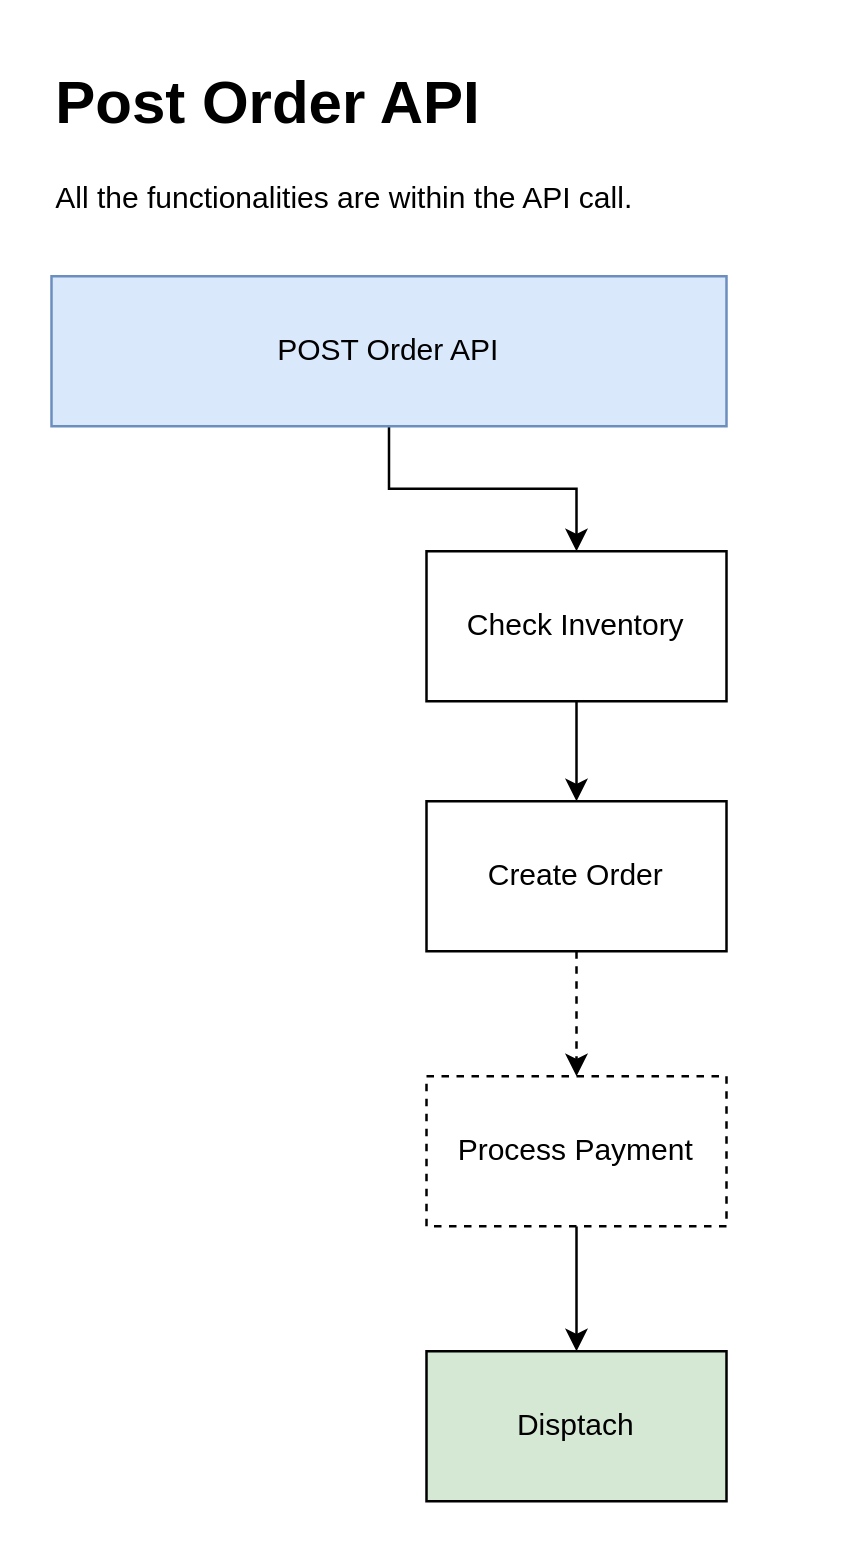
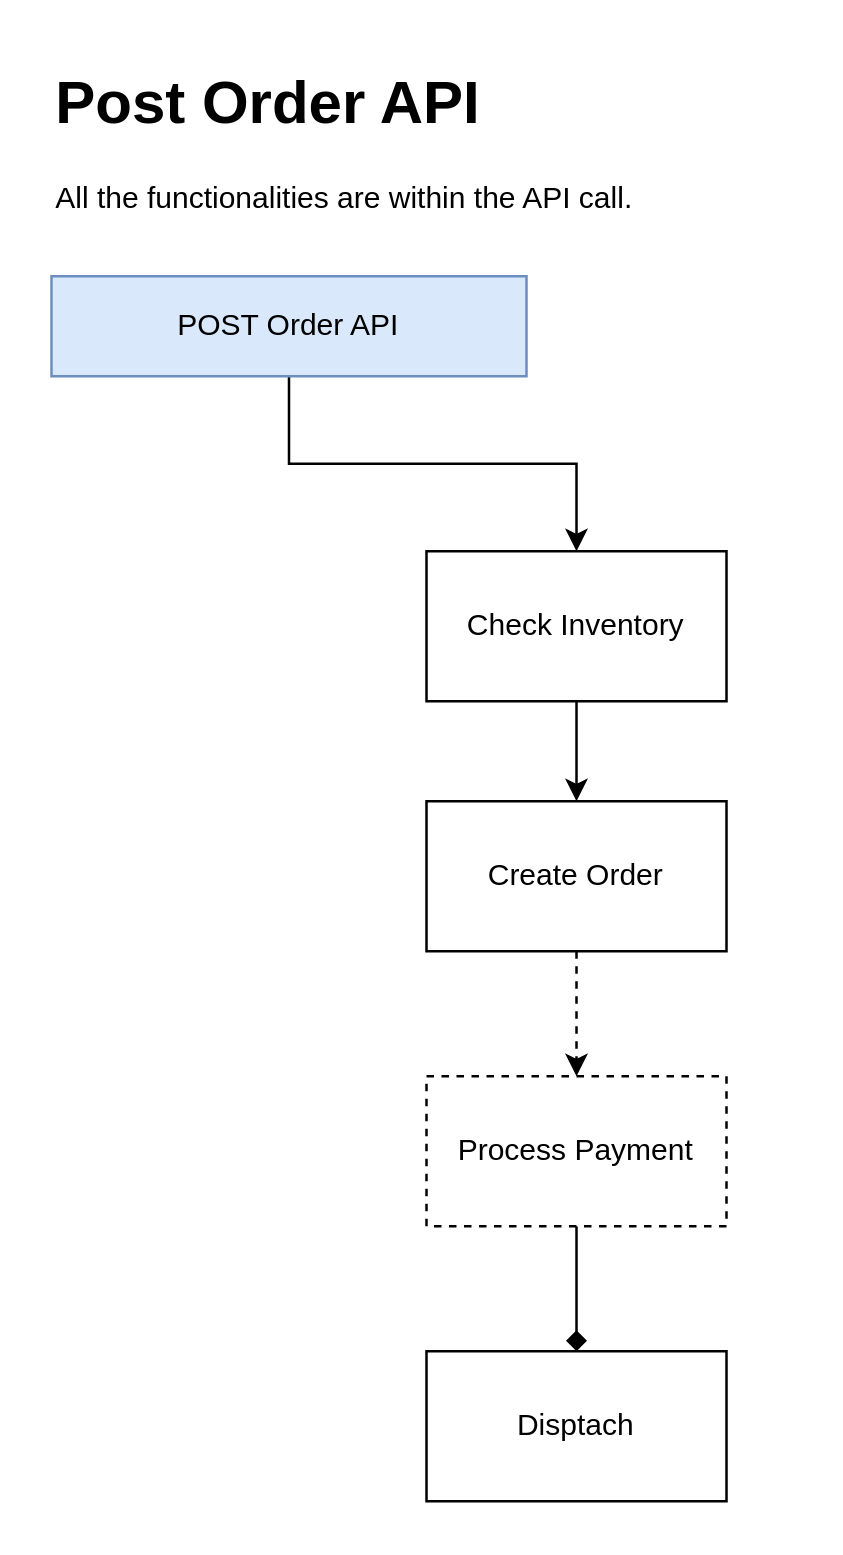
node "POST Order API": size 675x150 -> 475x100
edge "Process Payment" -> "Disptach": arrowhead classic -> diamond
node "Disptach": fillcolor #d5e8d4 -> #ffffff
